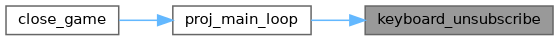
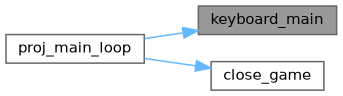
edge "close_game" -> "proj_main_loop": reversed
node "keyboard_unsubscribe": label "keyboard_unsubscribe" -> "keyboard_main"
